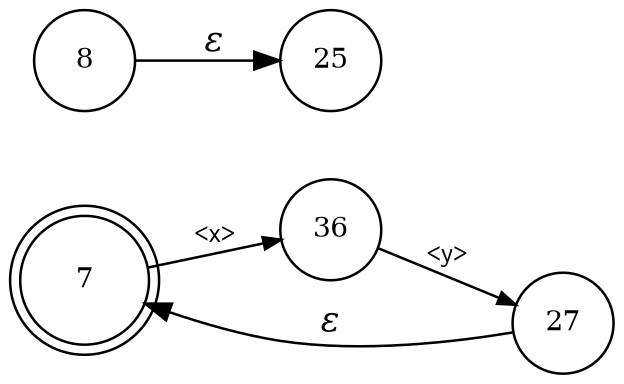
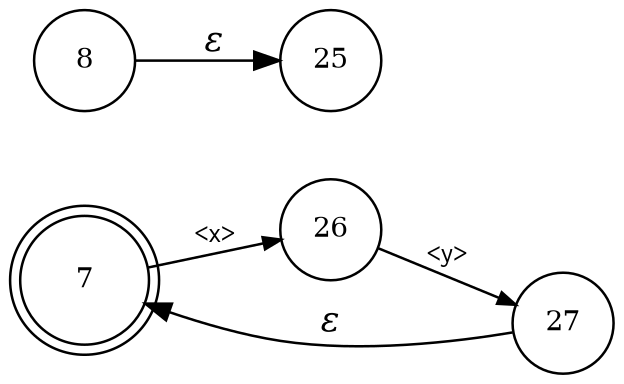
node "36": label "36" -> "26"
